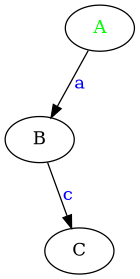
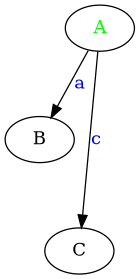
edge "B" -> "C": now "A" -> "C"
